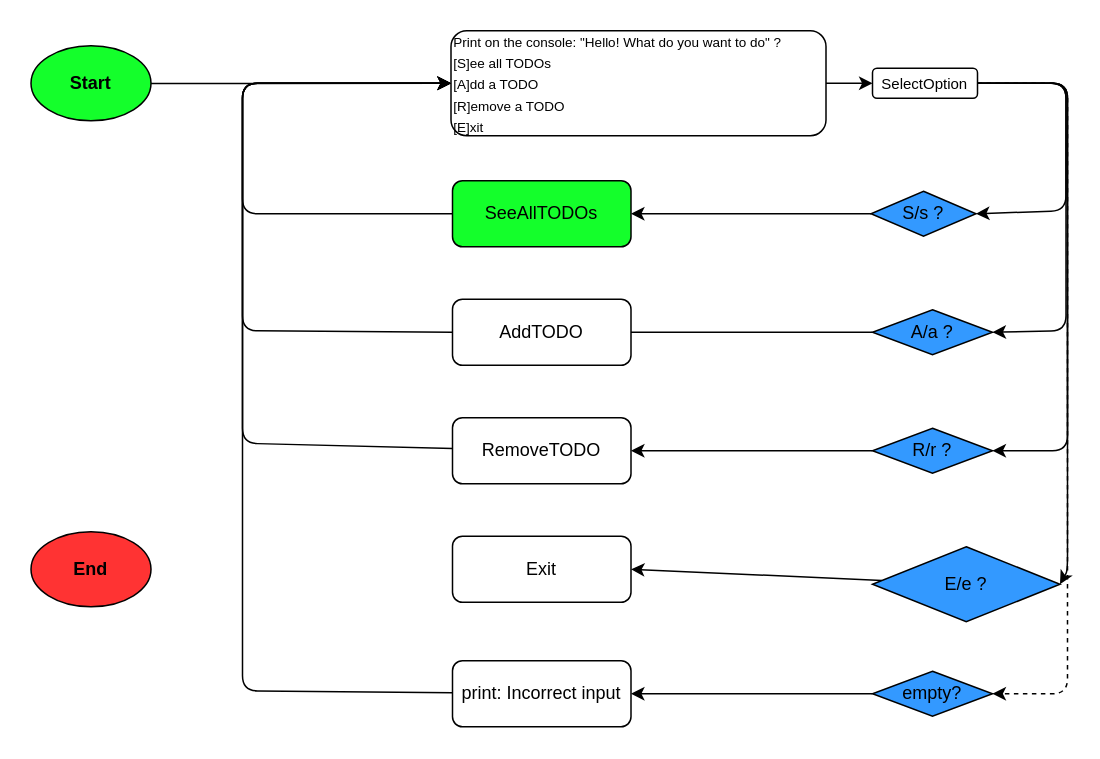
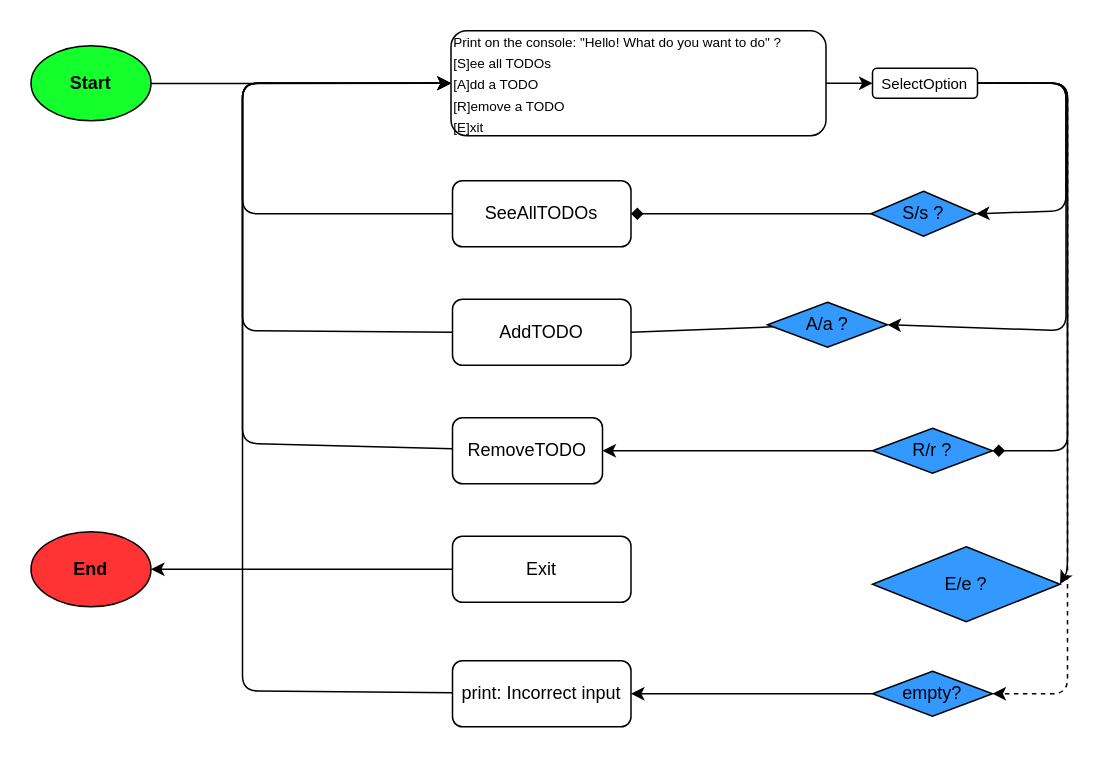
node "SeeAllTODOs": fillcolor #14ff2b -> #ffffff
edge "S/s ?" -> "SeeAllTODOs": arrowhead classic -> diamond
node "A/a ?": moved (932, 332) -> (827, 325)
node "RemoveTODO": size 179x66 -> 150x66
edge "SelectOption" -> "R/r ?": arrowhead classic -> diamond
edge "Exit" -> "End": added
edge "E/e ?" -> "Exit": removed
